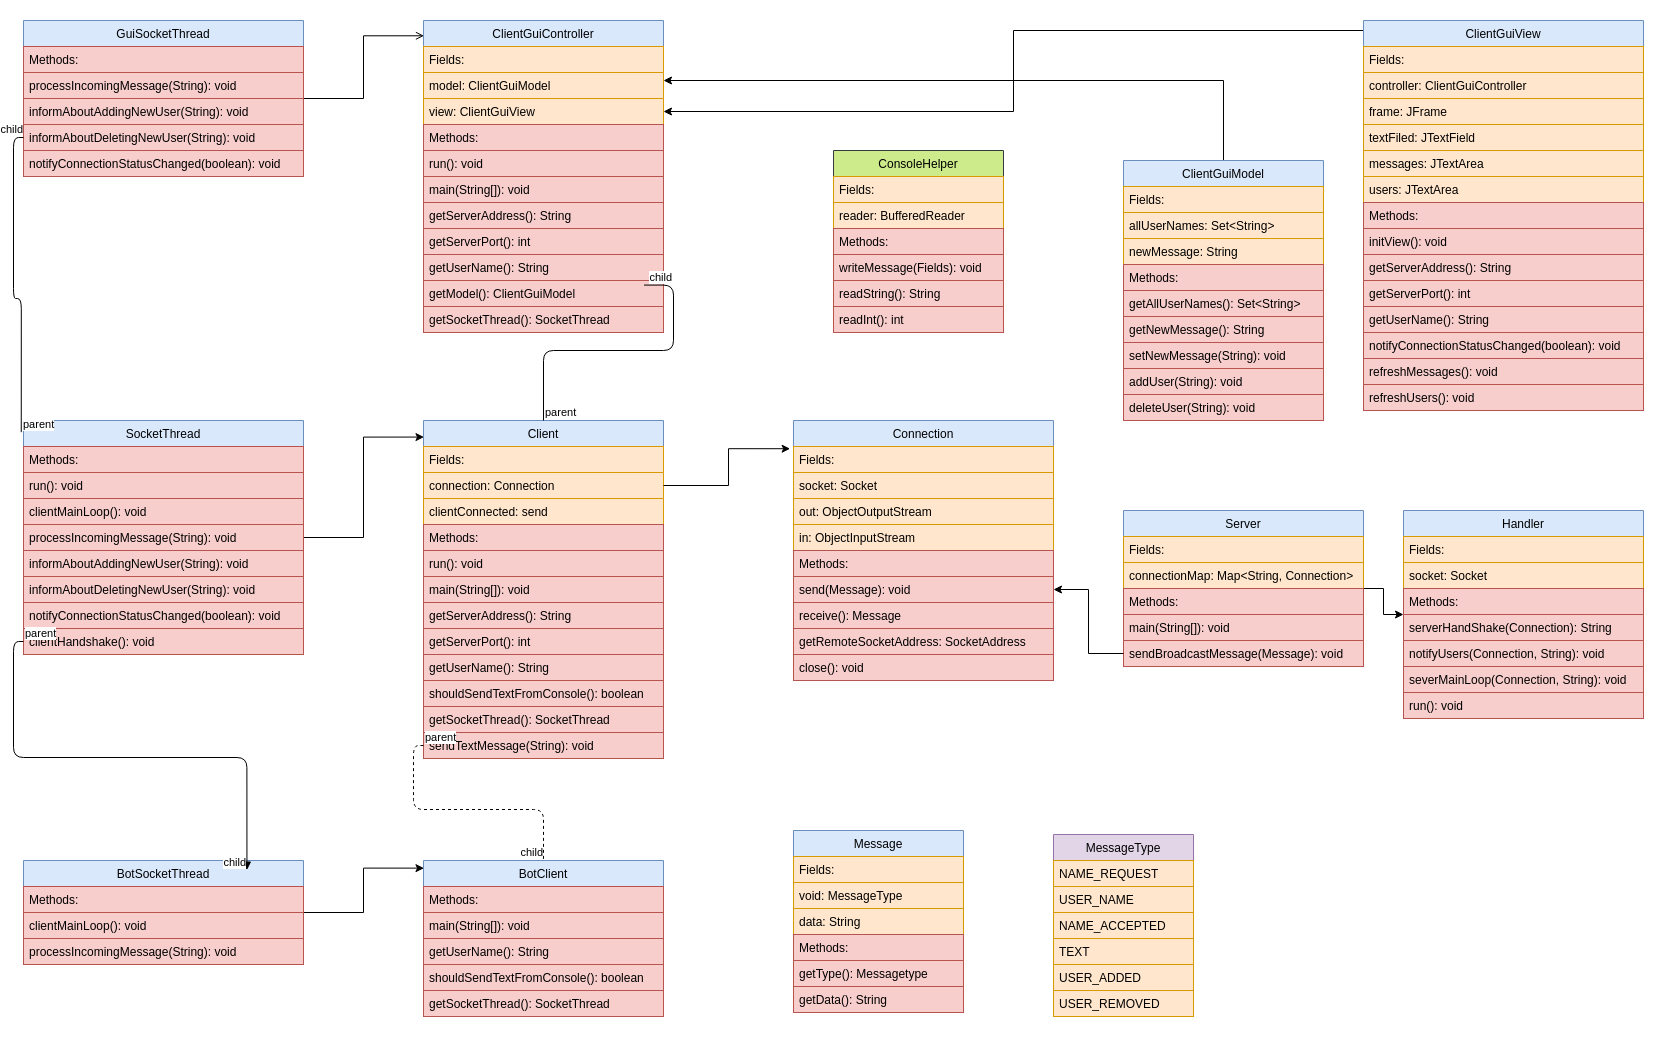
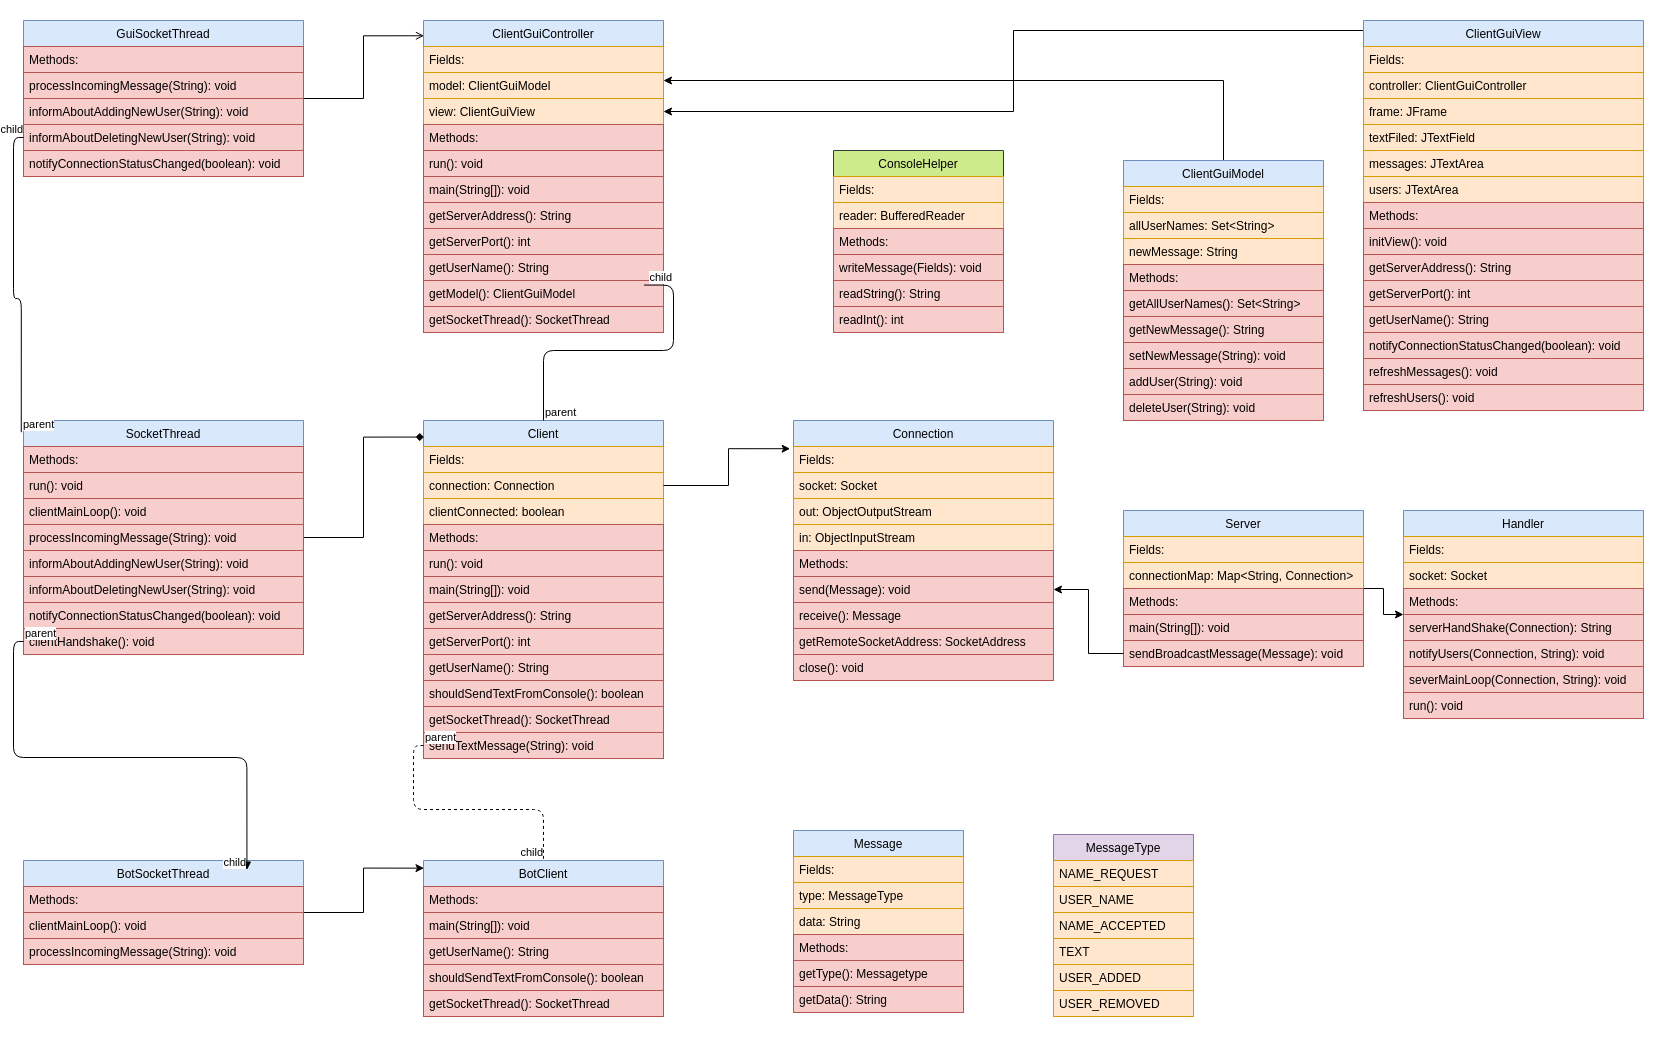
edge "SocketThread" -> "Client": arrowhead classic -> diamond
node "clientConnected: send": label "clientConnected: send" -> "clientConnected: boolean"
node "void: MessageType": label "void: MessageType" -> "type: MessageType"
